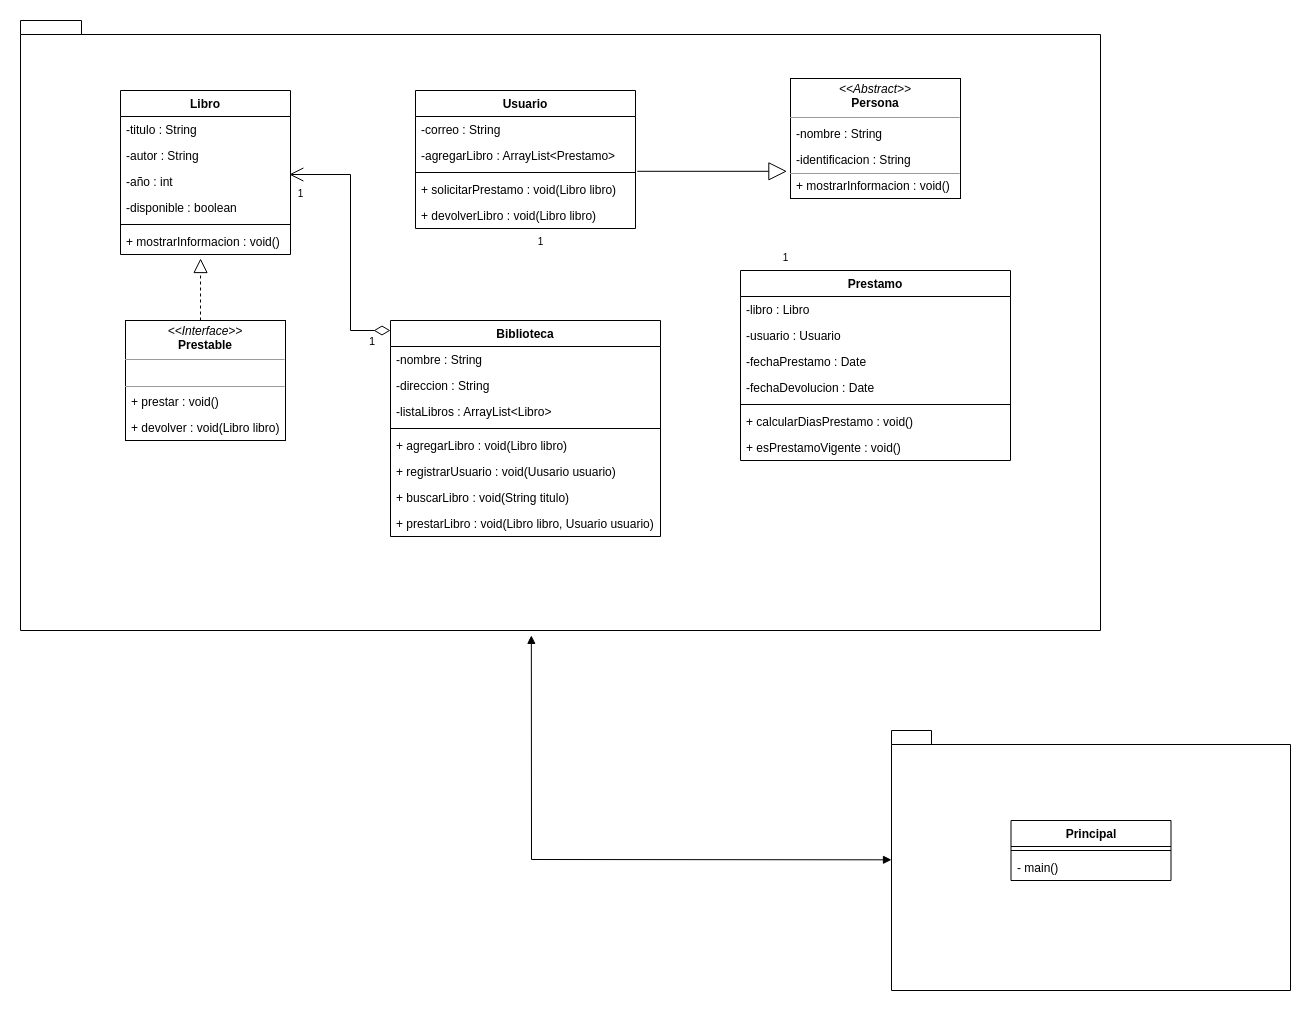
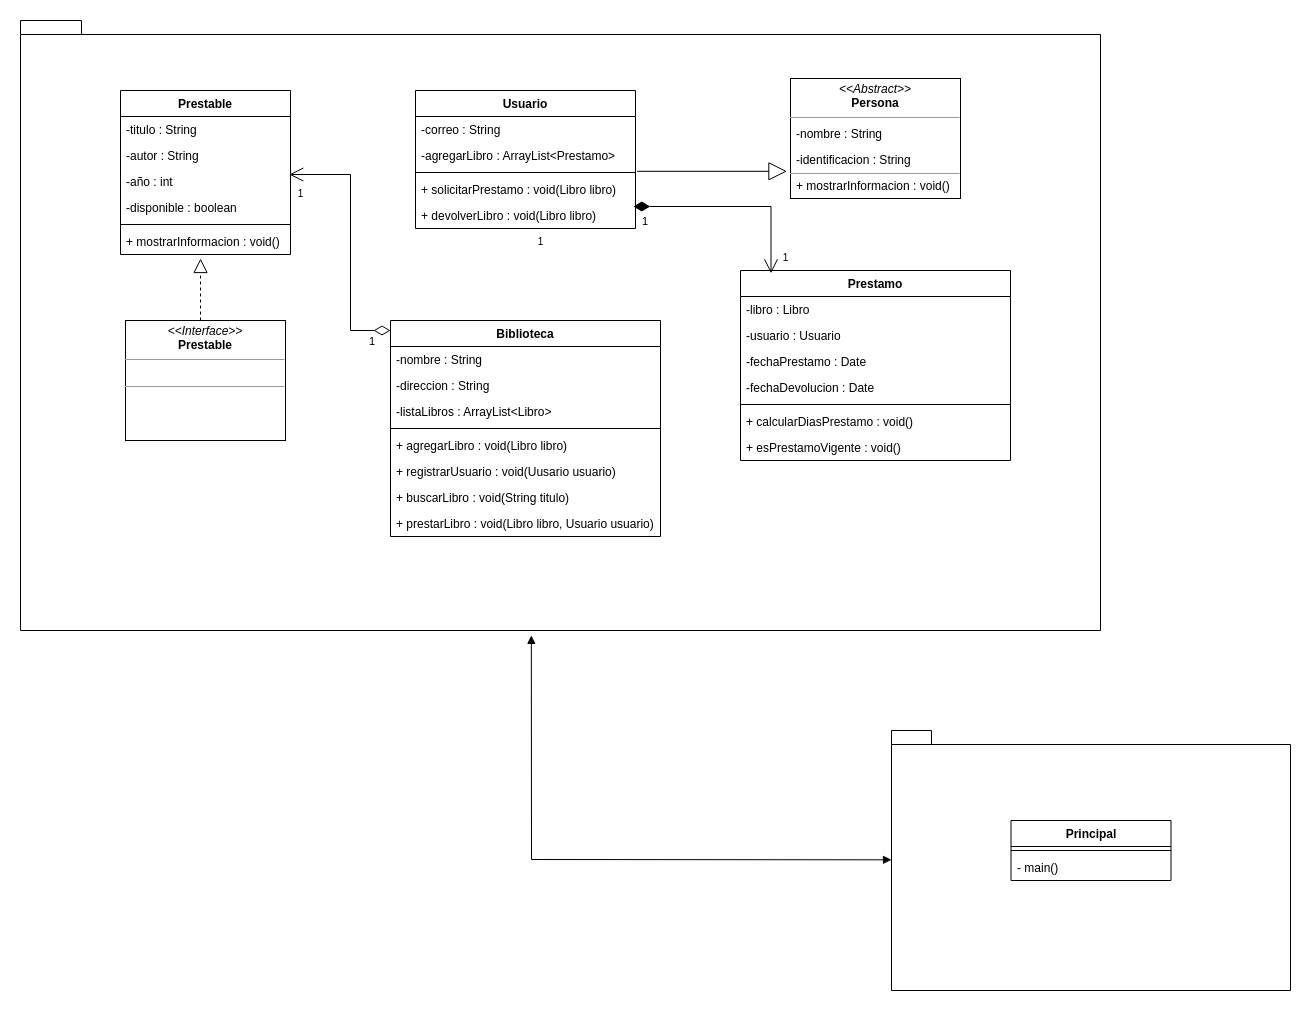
node "Libro": label "Libro" -> "Prestable"
edge "+ devolverLibro : void(Libro libro)" -- "Prestamo": added, label "1"
node "+ prestar : void()": removed
node "+ devolver : void(Libro libro)": removed
